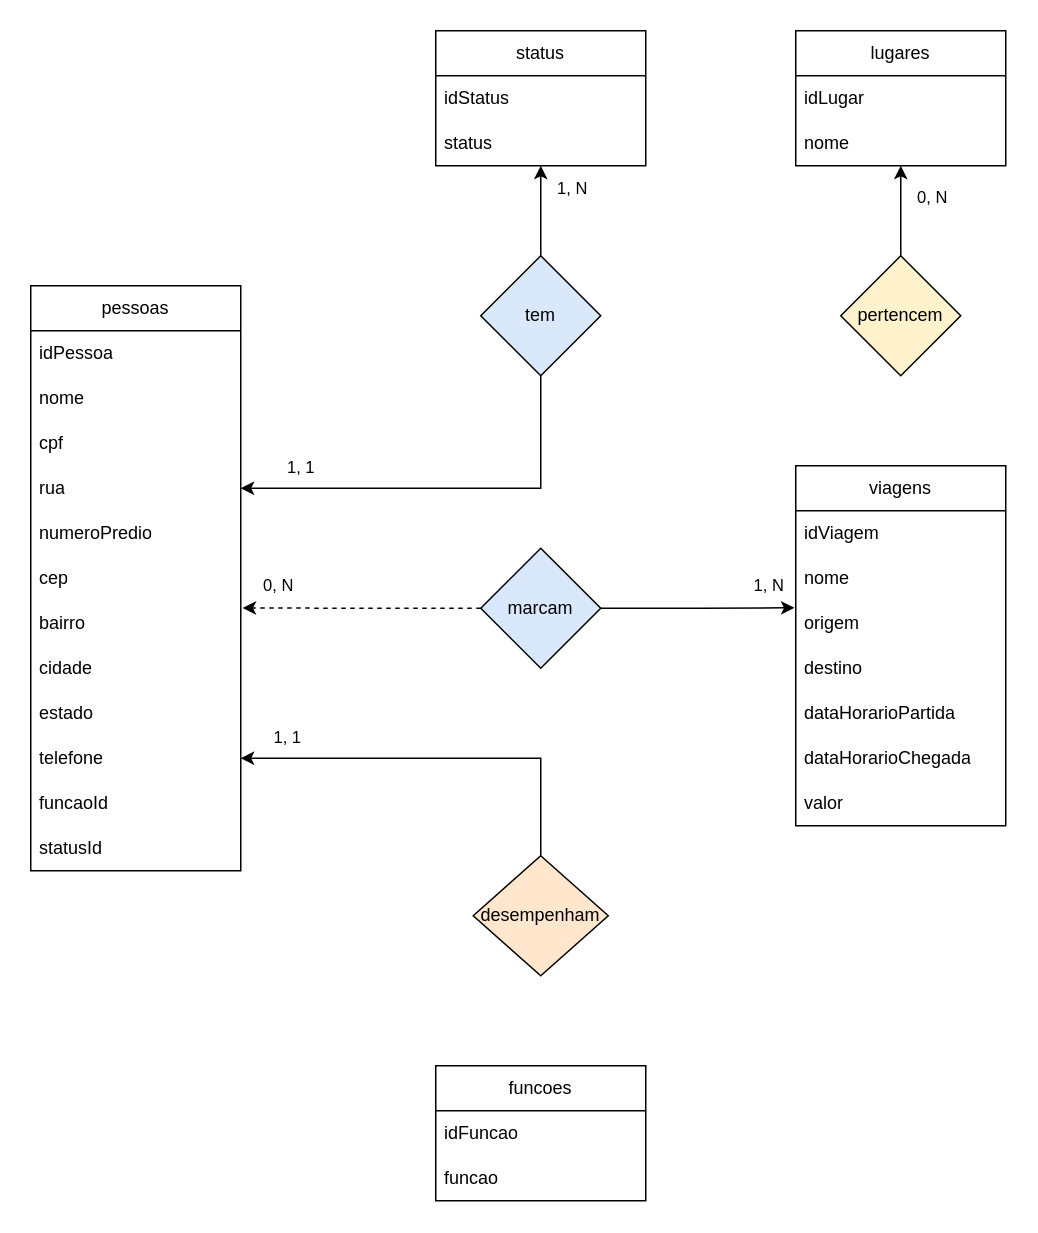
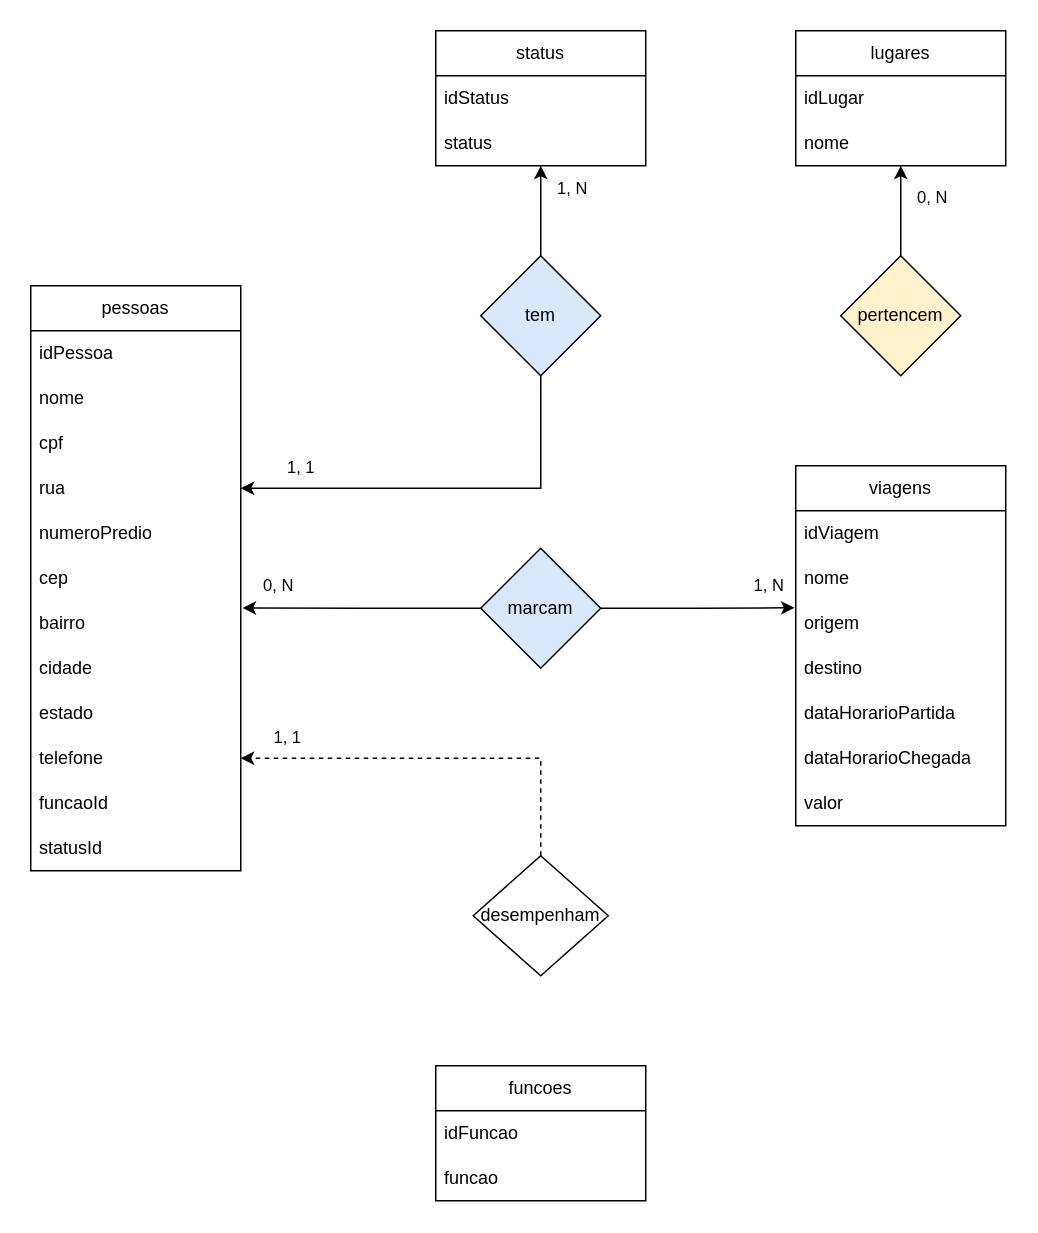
edge "marcam" -> "bairro": style dashed -> solid
edge "desempenham" -> "telefone": style solid -> dashed
node "desempenham": fillcolor #ffe6cc -> #ffffff
